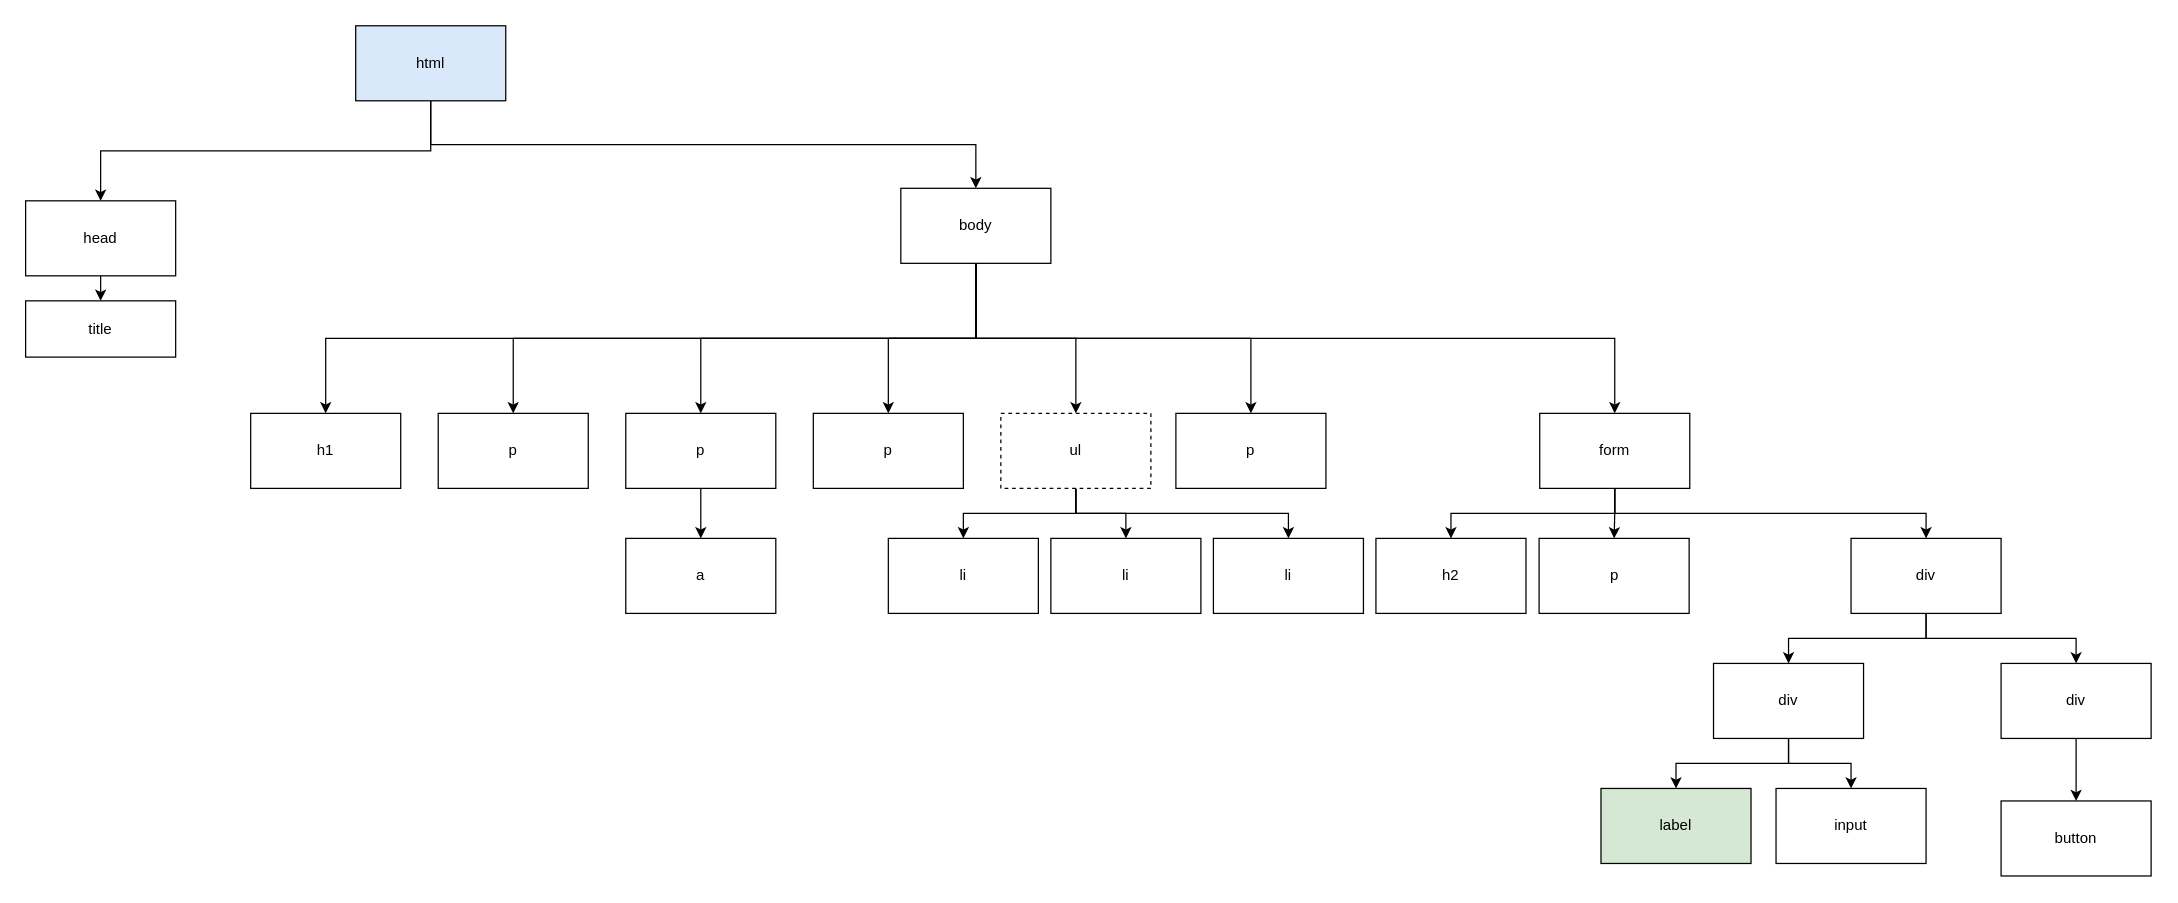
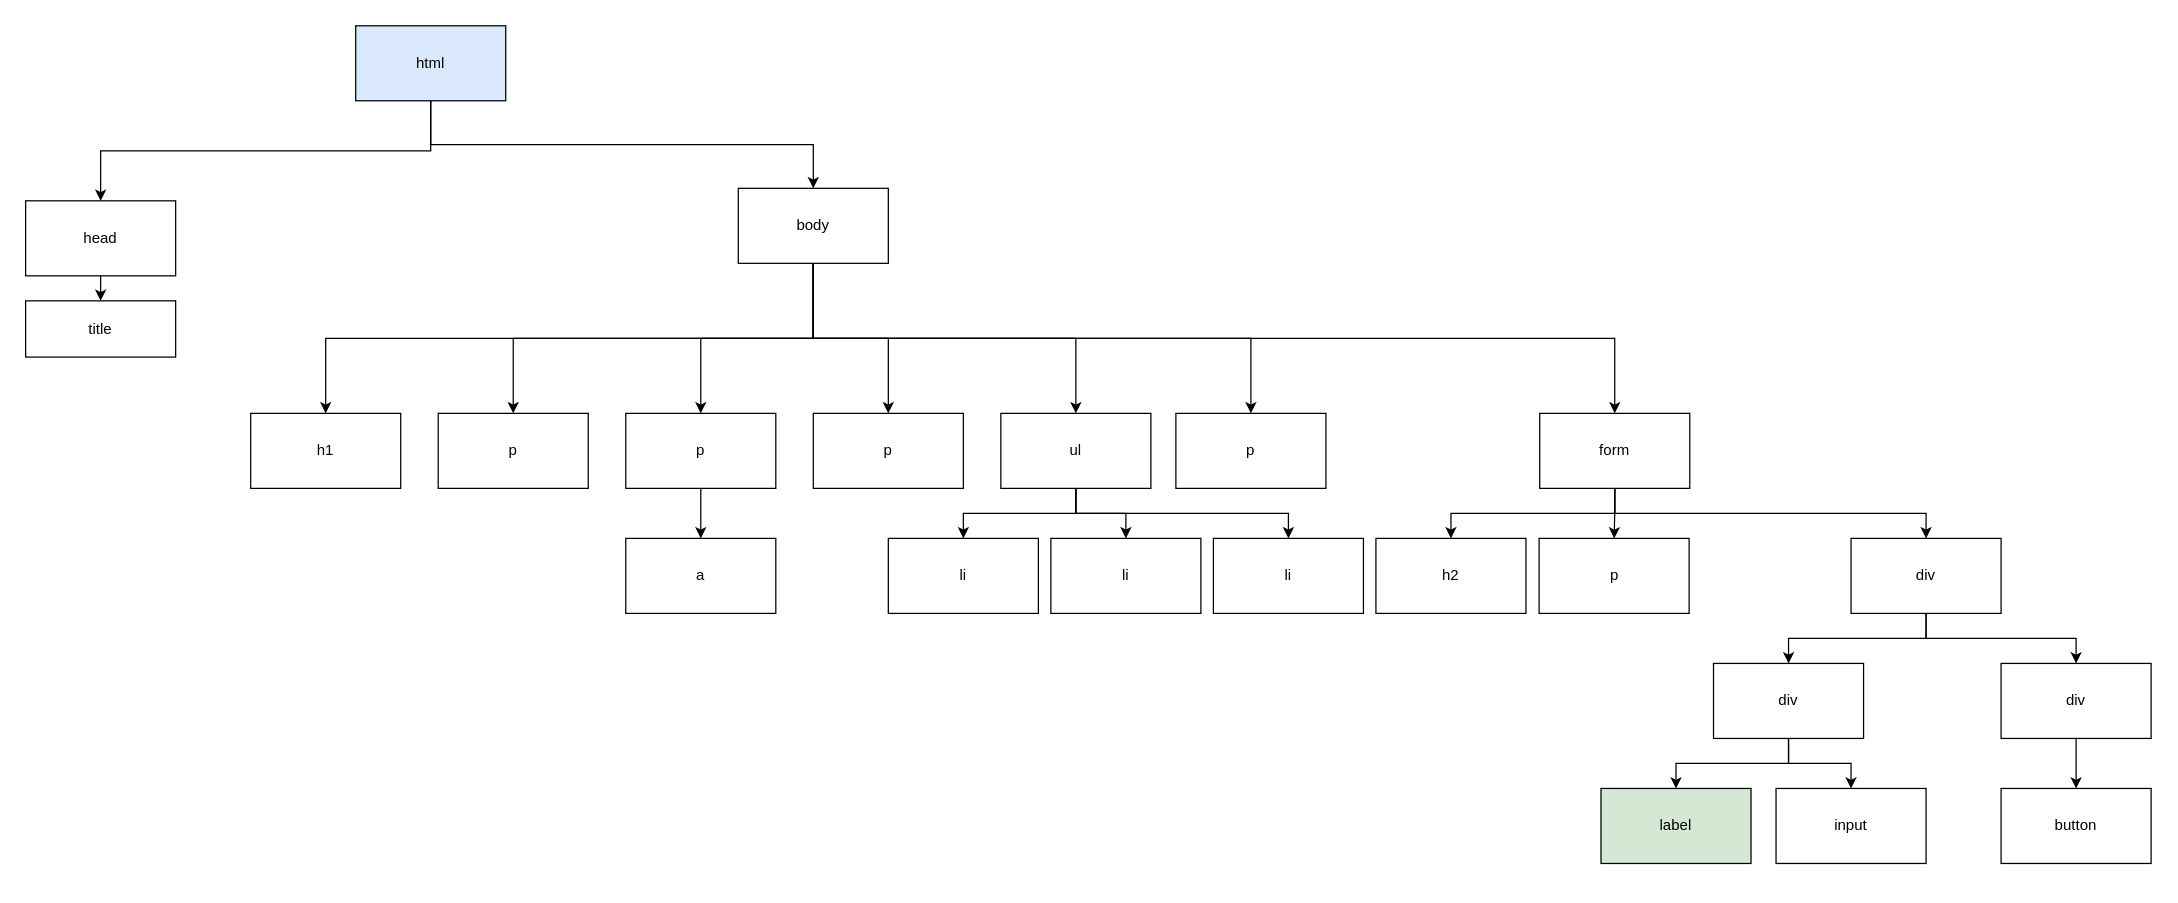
node "body": moved (976, 226) -> (813, 226)
node "ul": style dashed -> solid
node "button": moved (2076, 838) -> (2076, 826)
